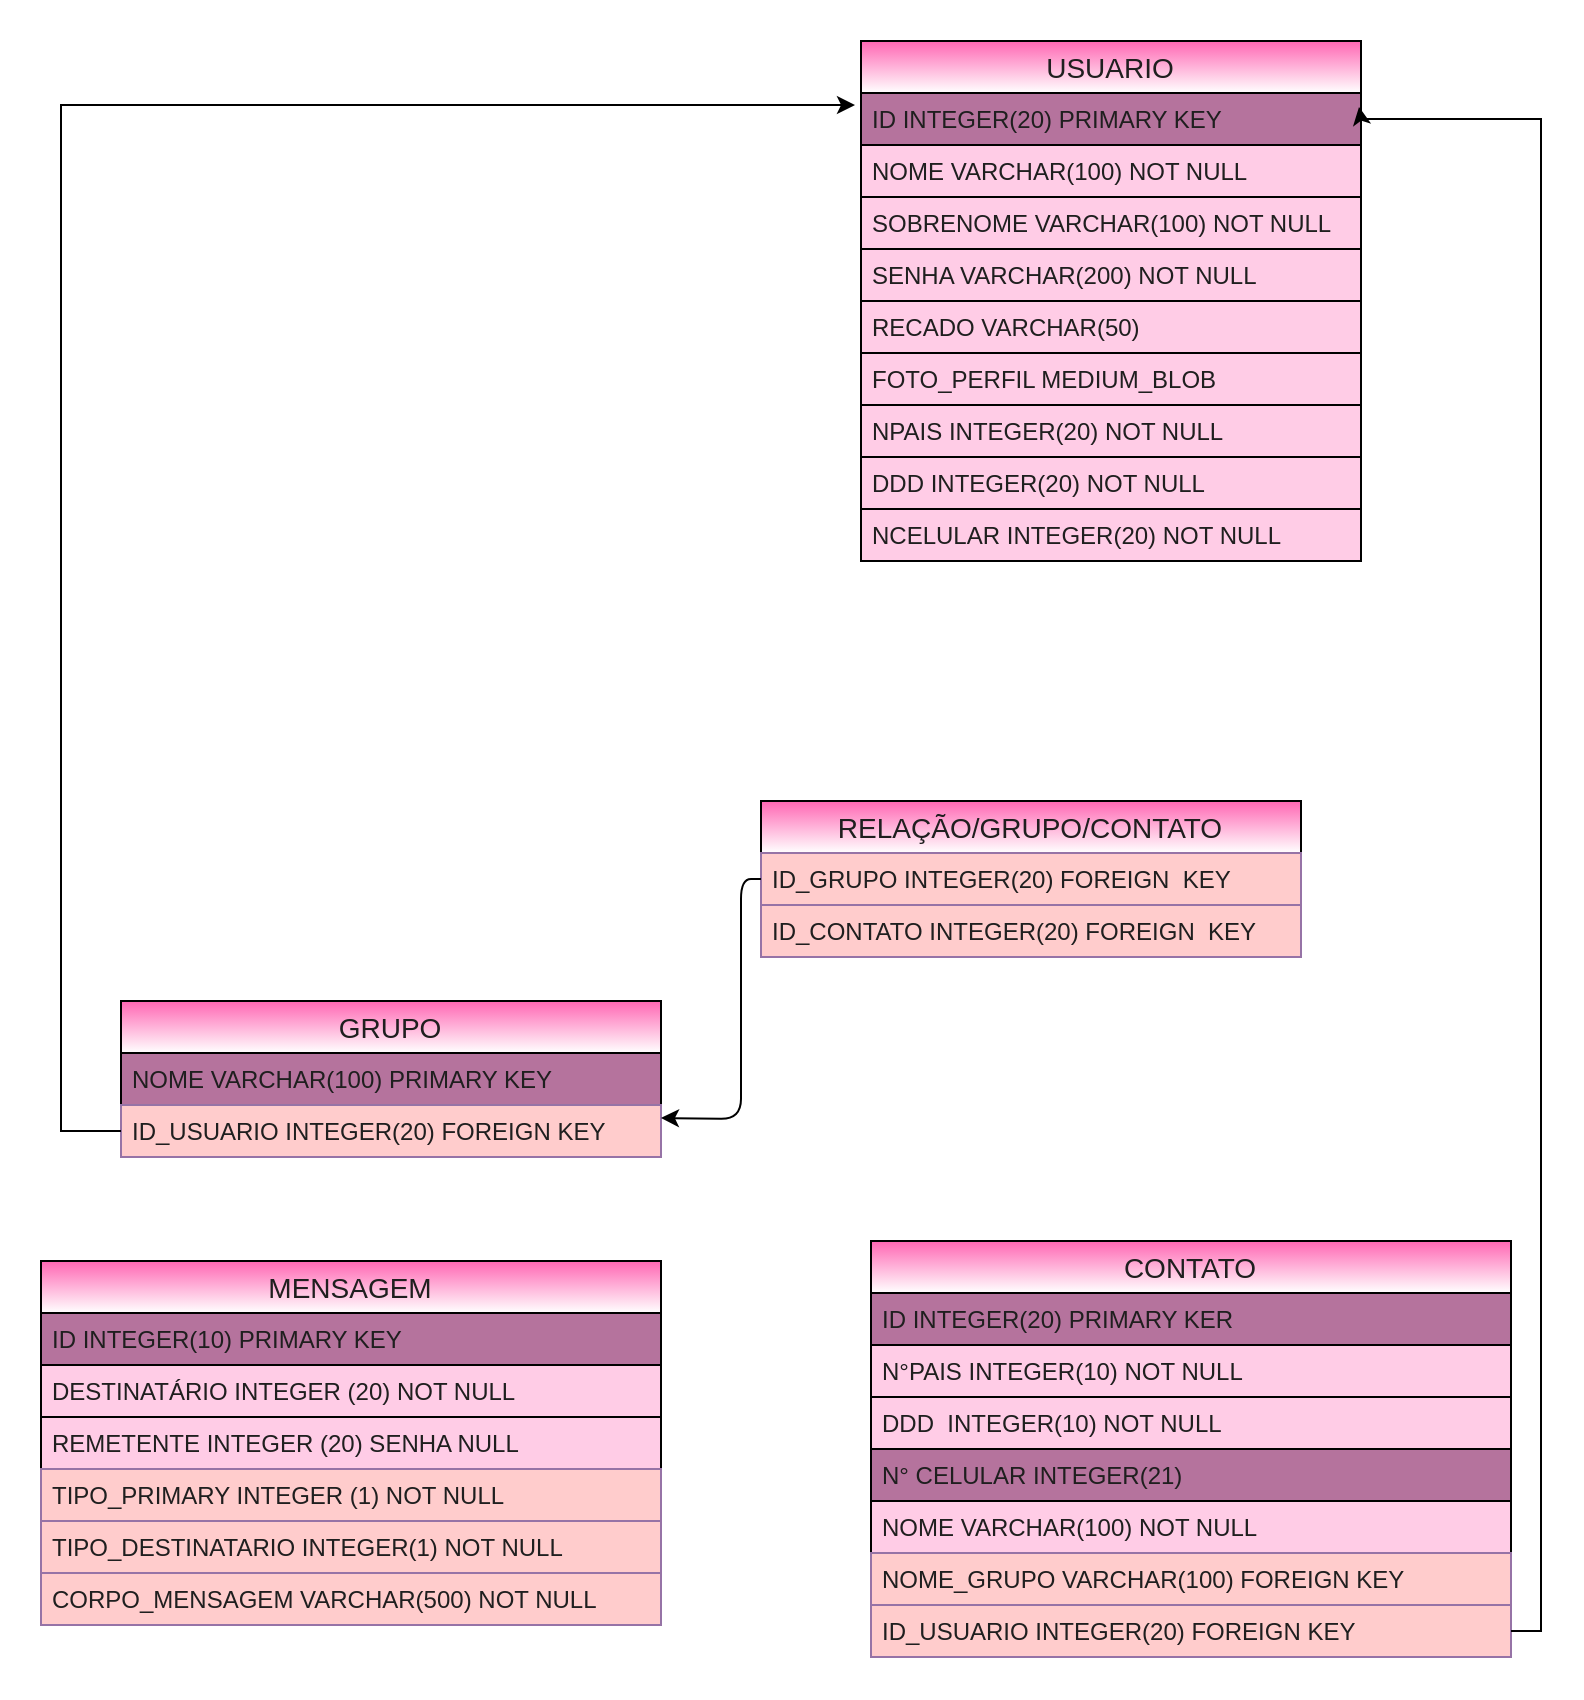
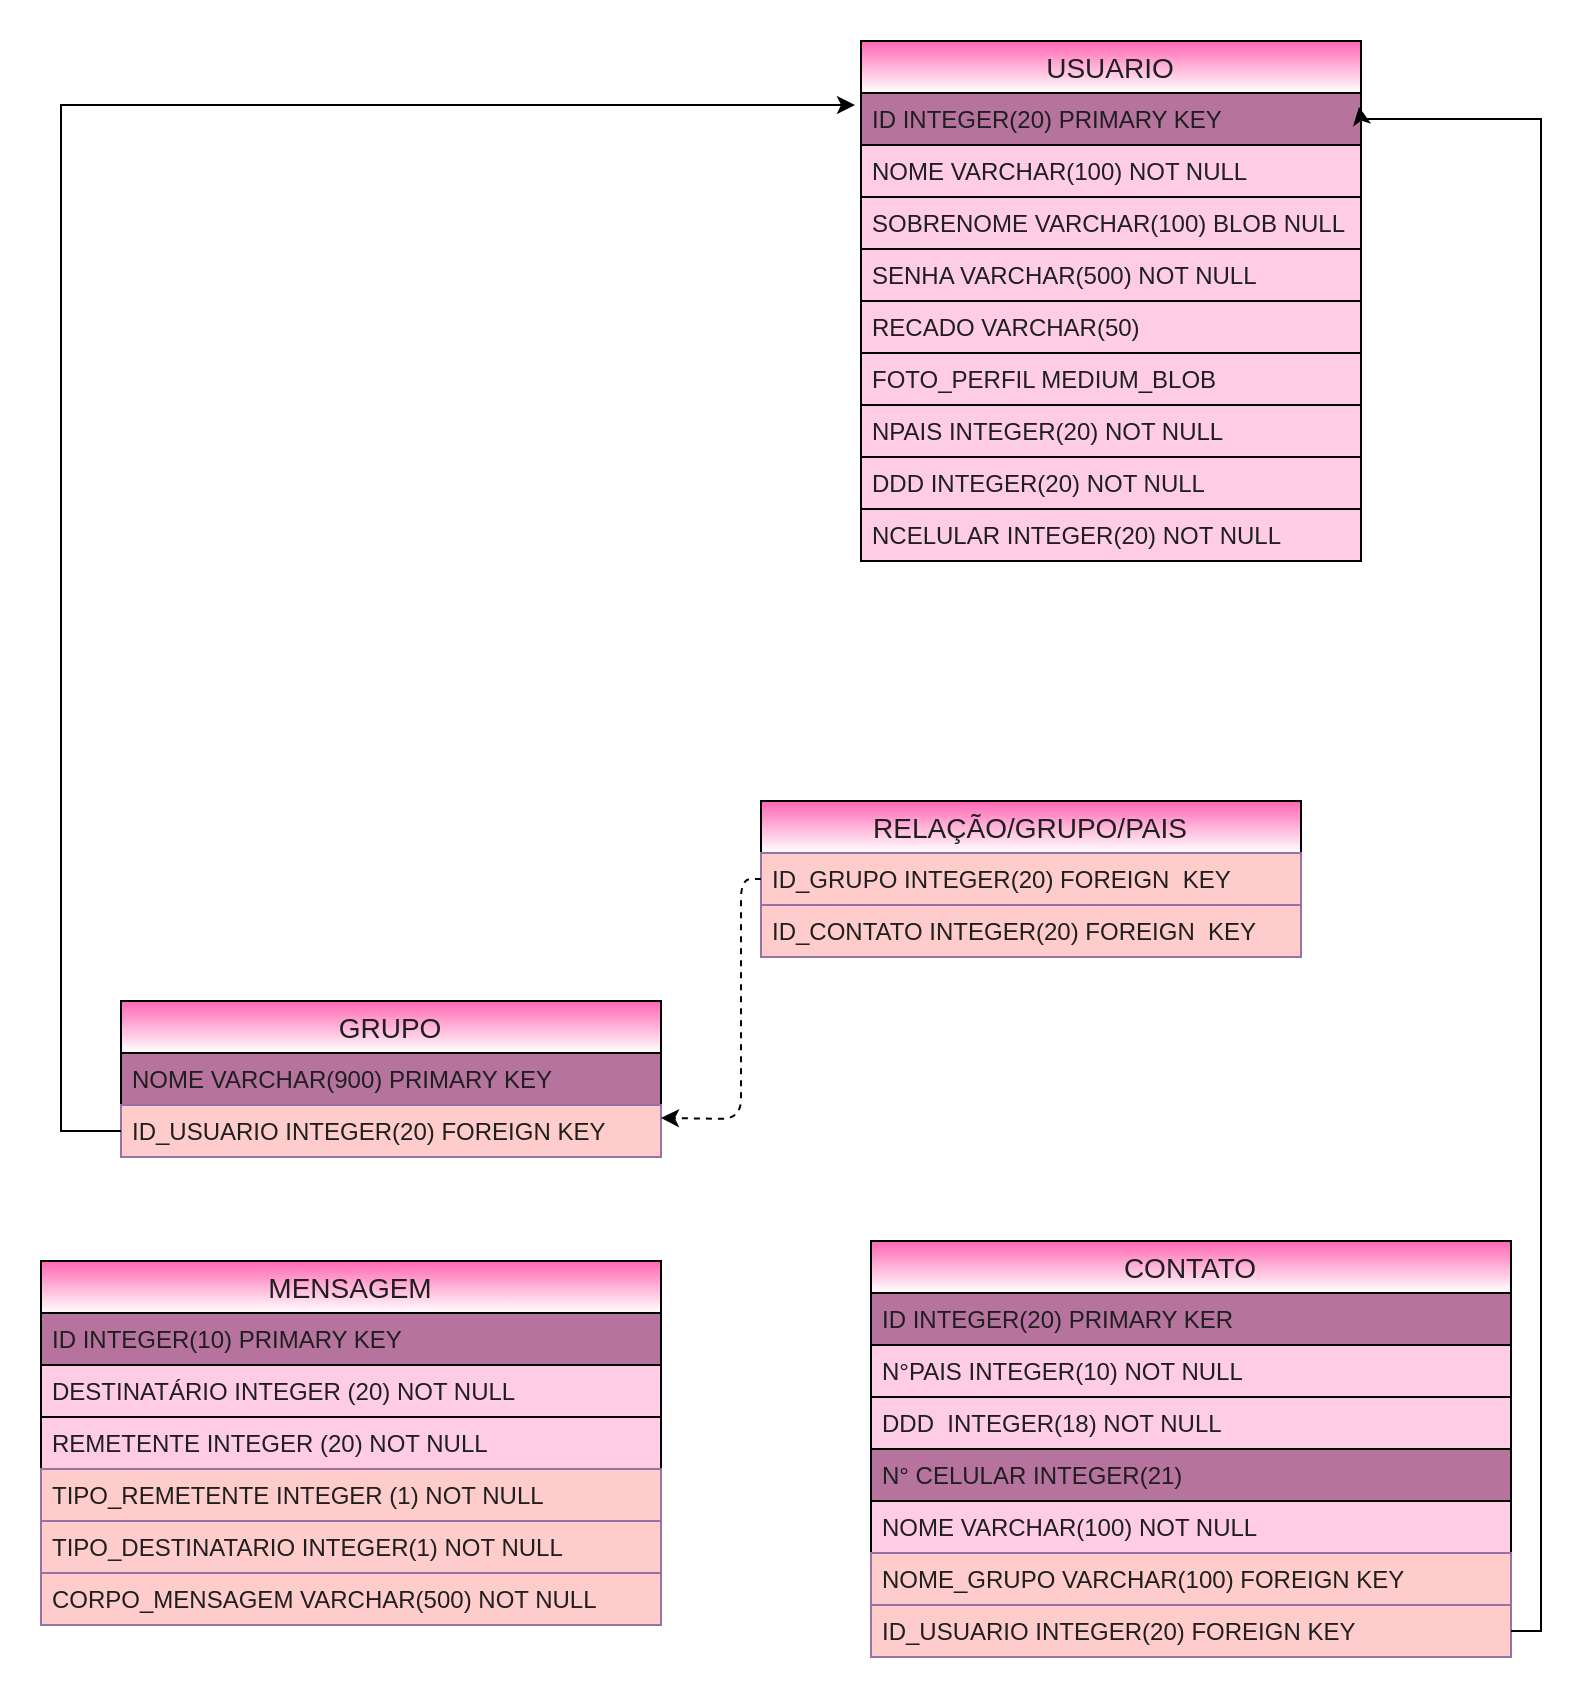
node "SOBRENOME VARCHAR(100) NOT NULL": label "SOBRENOME VARCHAR(100) NOT NULL" -> "SOBRENOME VARCHAR(100) BLOB NULL"
node "SENHA VARCHAR(200) NOT NULL": label "SENHA VARCHAR(200) NOT NULL" -> "SENHA VARCHAR(500) NOT NULL"
node "RELAÇÃO/GRUPO/CONTATO": label "RELAÇÃO/GRUPO/CONTATO" -> "RELAÇÃO/GRUPO/PAIS"
edge "ID_GRUPO INTEGER(20) FOREIGN KEY" -> "GRUPO": style solid -> dashed
node "NOME VARCHAR(100) PRIMARY KEY": label "NOME VARCHAR(100) PRIMARY KEY" -> "NOME VARCHAR(900) PRIMARY KEY"
node "DDD INTEGER(10) NOT NULL": label "DDD INTEGER(10) NOT NULL" -> "DDD INTEGER(18) NOT NULL"
node "REMETENTE INTEGER (20) SENHA NULL": label "REMETENTE INTEGER (20) SENHA NULL" -> "REMETENTE INTEGER (20) NOT NULL"
node "TIPO_PRIMARY INTEGER (1) NOT NULL": label "TIPO_PRIMARY INTEGER (1) NOT NULL" -> "TIPO_REMETENTE INTEGER (1) NOT NULL"
